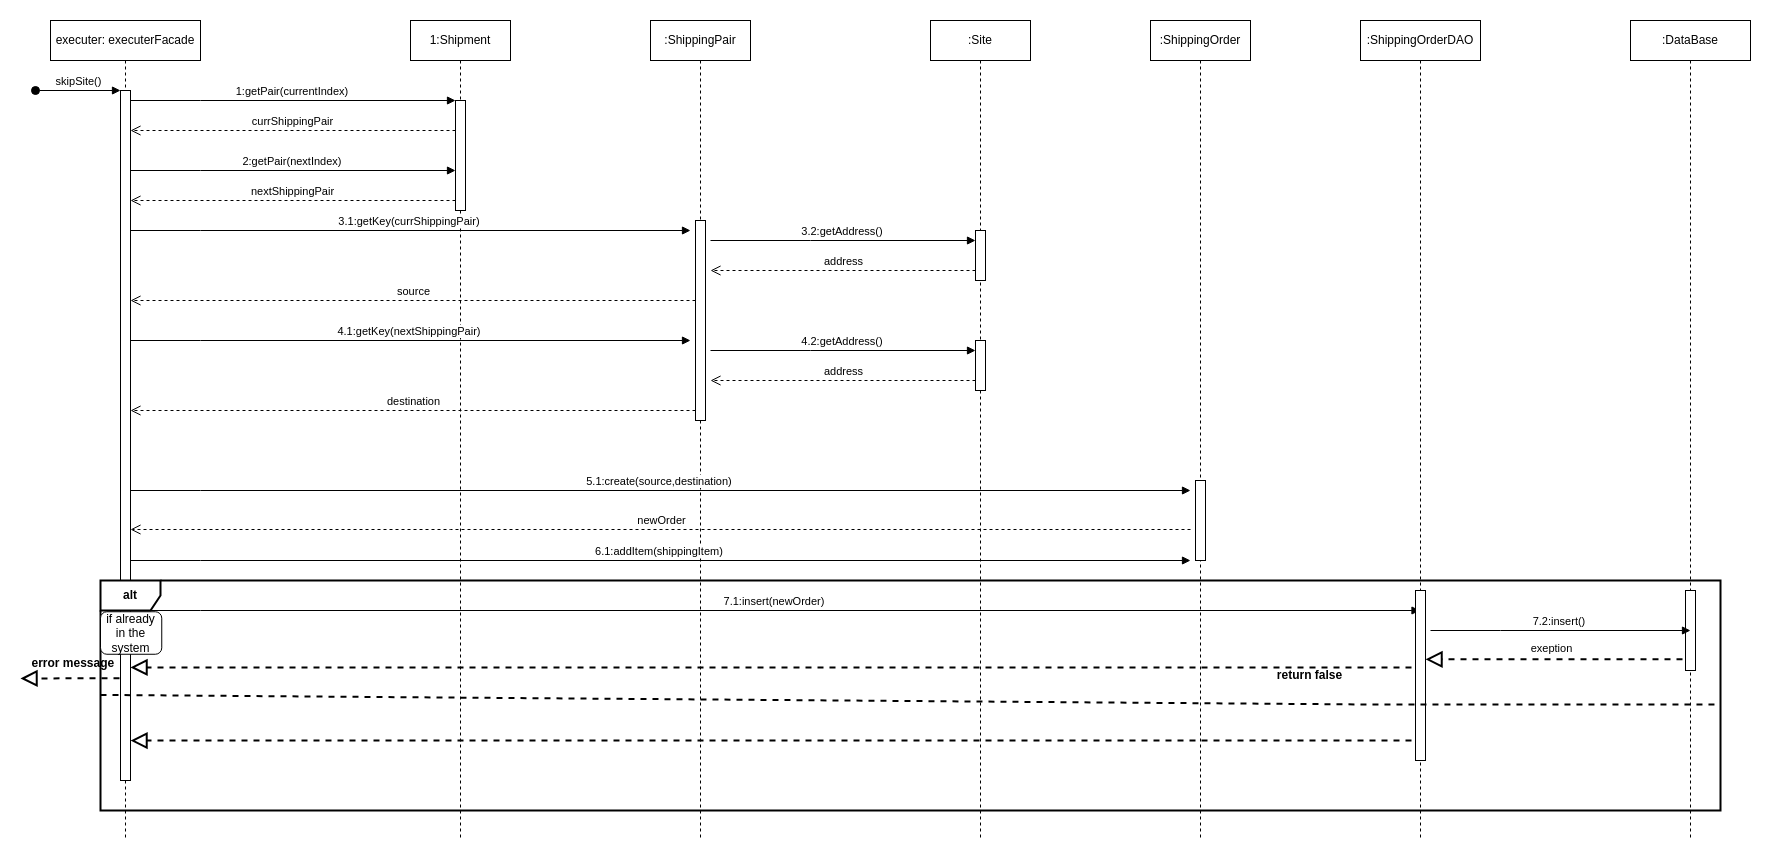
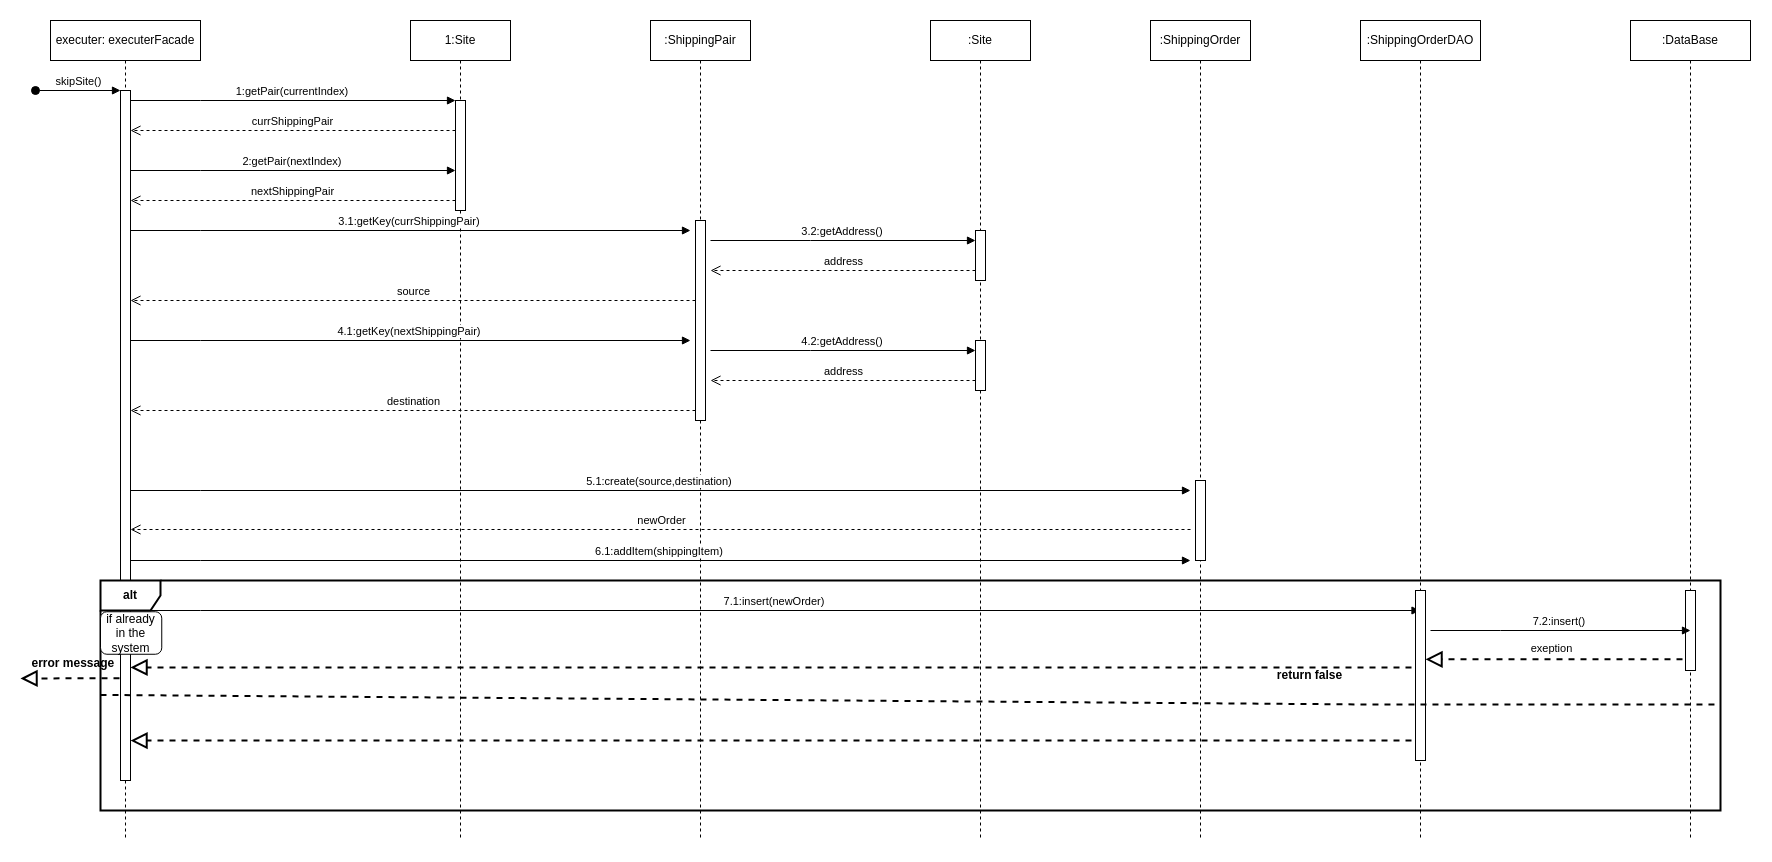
node "1:Shipment": label "1:Shipment" -> "1:Site"
